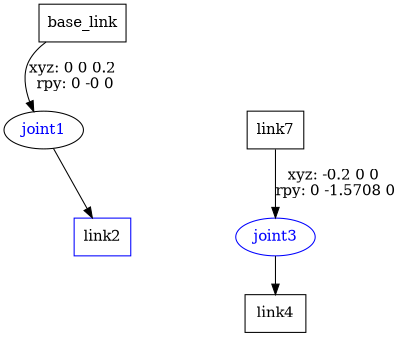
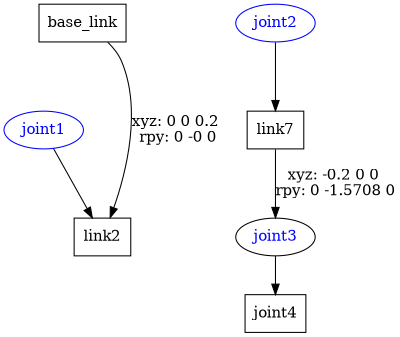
node "joint2": added
edge "base_link" -> "joint1": now "base_link" -> "link2"
node "joint1": color black -> blue
node "link2": color blue -> black
node "joint3": color blue -> black
node "link4": label "link4" -> "joint4"
